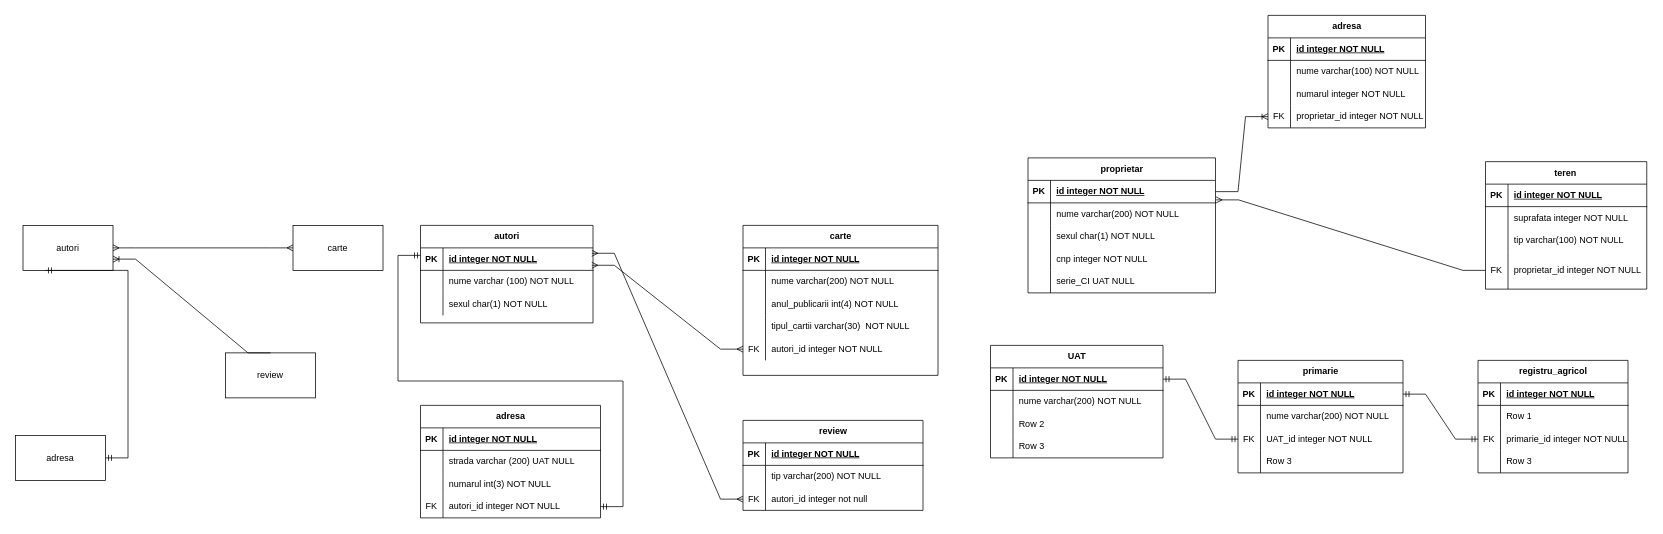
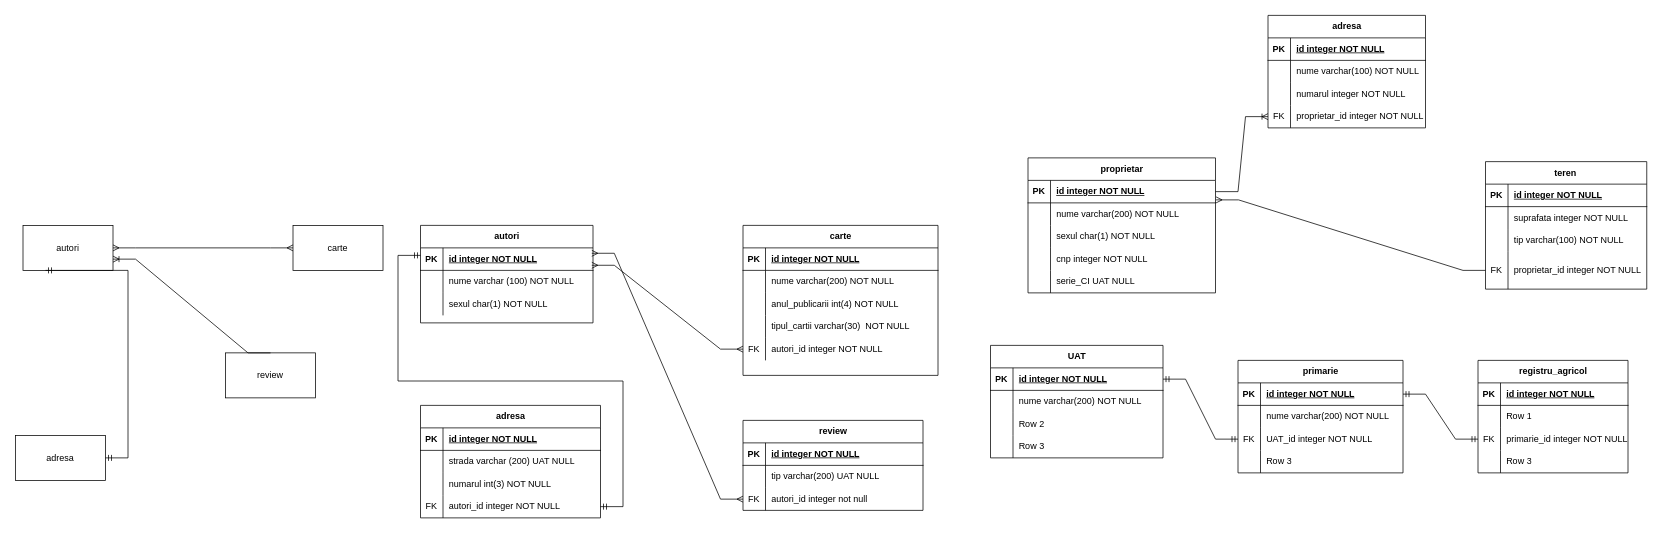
node "tip varchar(200) NOT NULL": label "tip varchar(200) NOT NULL" -> "tip varchar(200) UAT NULL"
